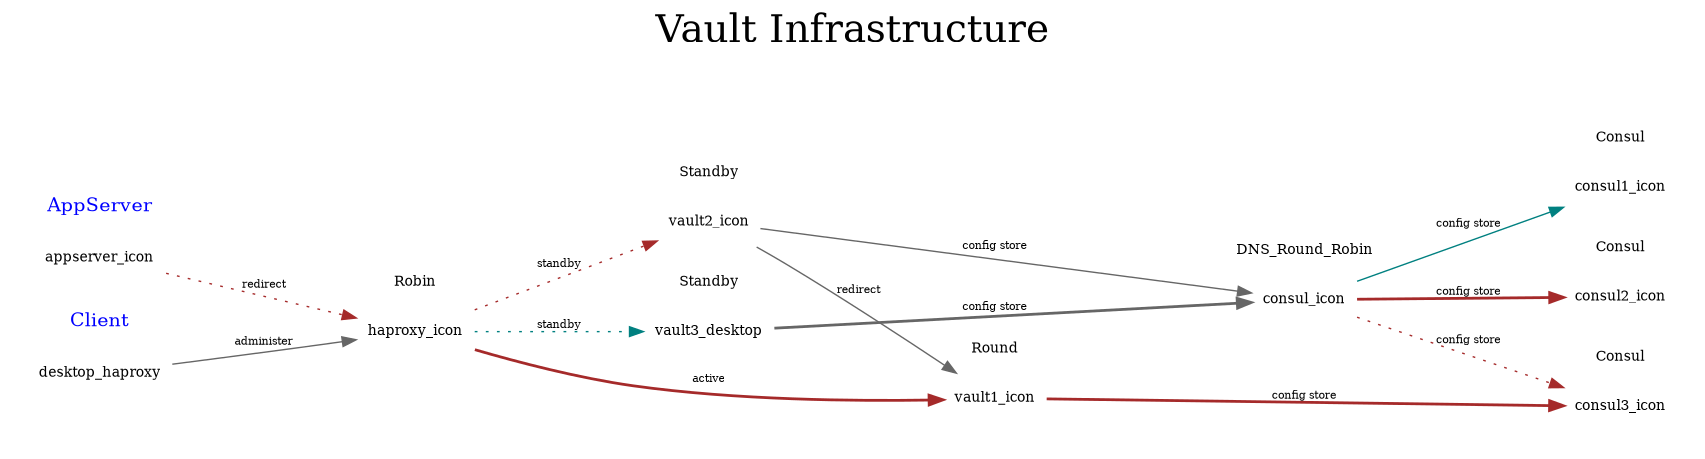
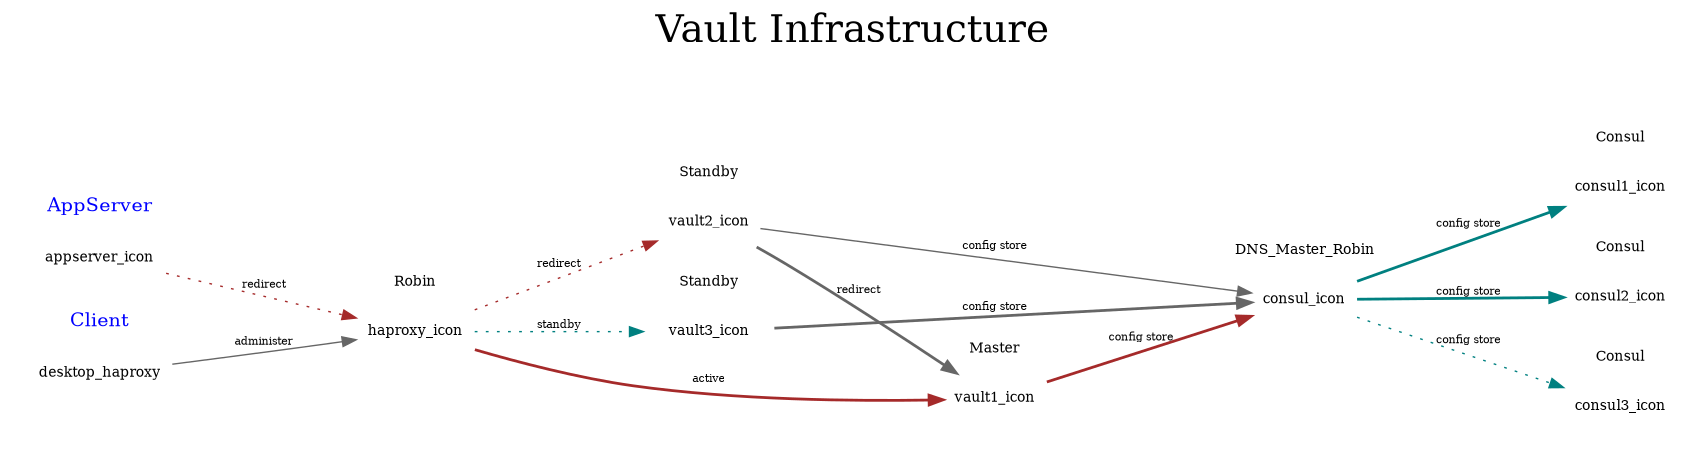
edge "consul_icon" -> "consul1_icon": style solid -> bold
cluster "DNS_Round_Robin": label "DNS_Round_Robin" -> "DNS_Master_Robin"
edge "haproxy_icon" -> "vault2_icon": label "standby" -> "redirect"
edge "consul_icon" -> "consul2_icon": color brown -> teal
edge "vault2_icon" -> "vault1_icon": style solid -> bold
node "vault3_desktop": label "vault3_desktop" -> "vault3_icon"
cluster "Round": label "Round" -> "Master"
edge "consul_icon" -> "consul3_icon": color brown -> teal
edge "vault1_icon" -> "consul3_icon": now "vault1_icon" -> "consul_icon"
